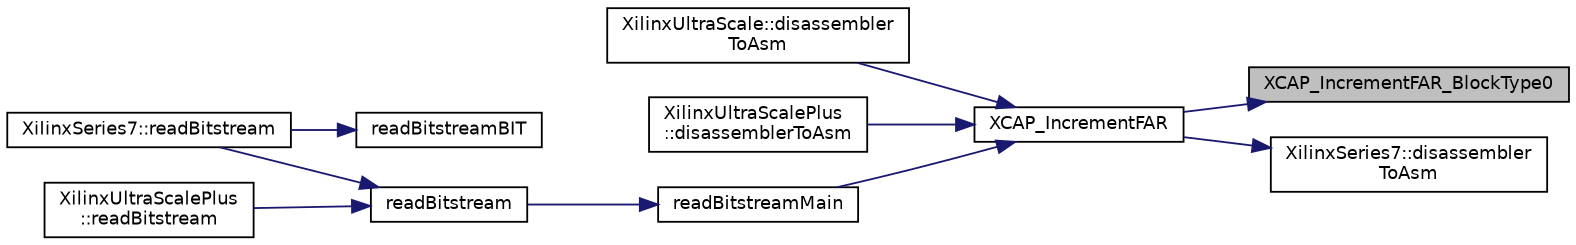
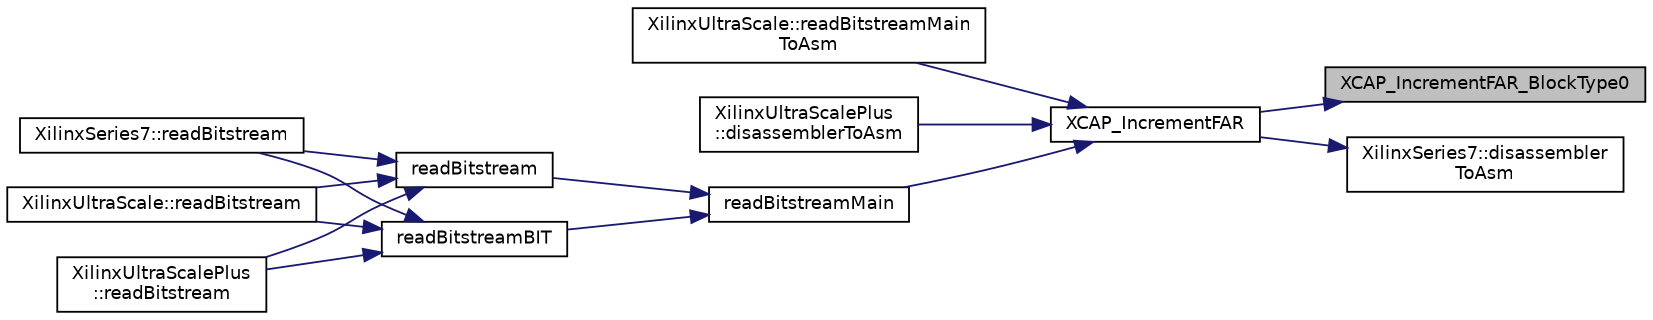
node "XilinxUltraScale::disassembler ToAsm": label "XilinxUltraScale::disassembler ToAsm" -> "XilinxUltraScale::readBitstreamMain ToAsm"
node "XilinxUltraScale::readBitstream": added
edge "readBitstreamBIT" -> "readBitstreamMain": added
edge "XilinxUltraScalePlus ::readBitstream" -> "readBitstreamBIT": added
